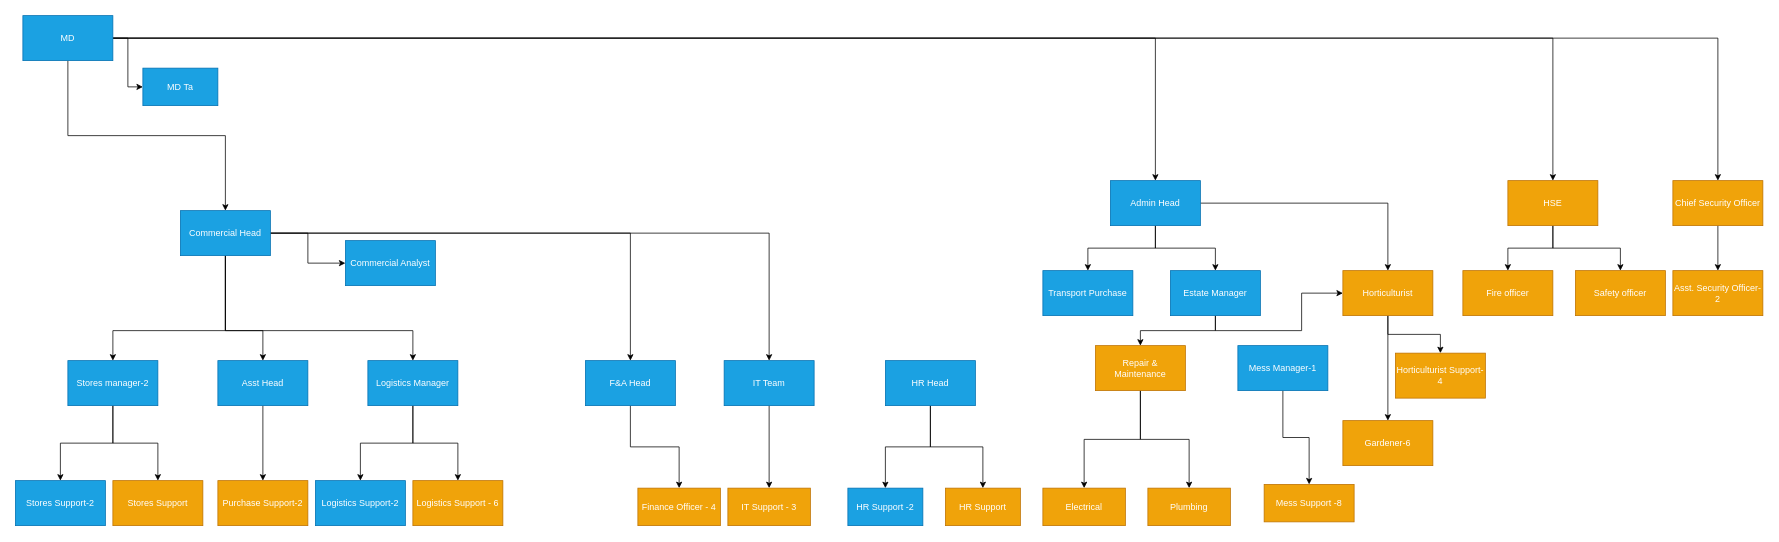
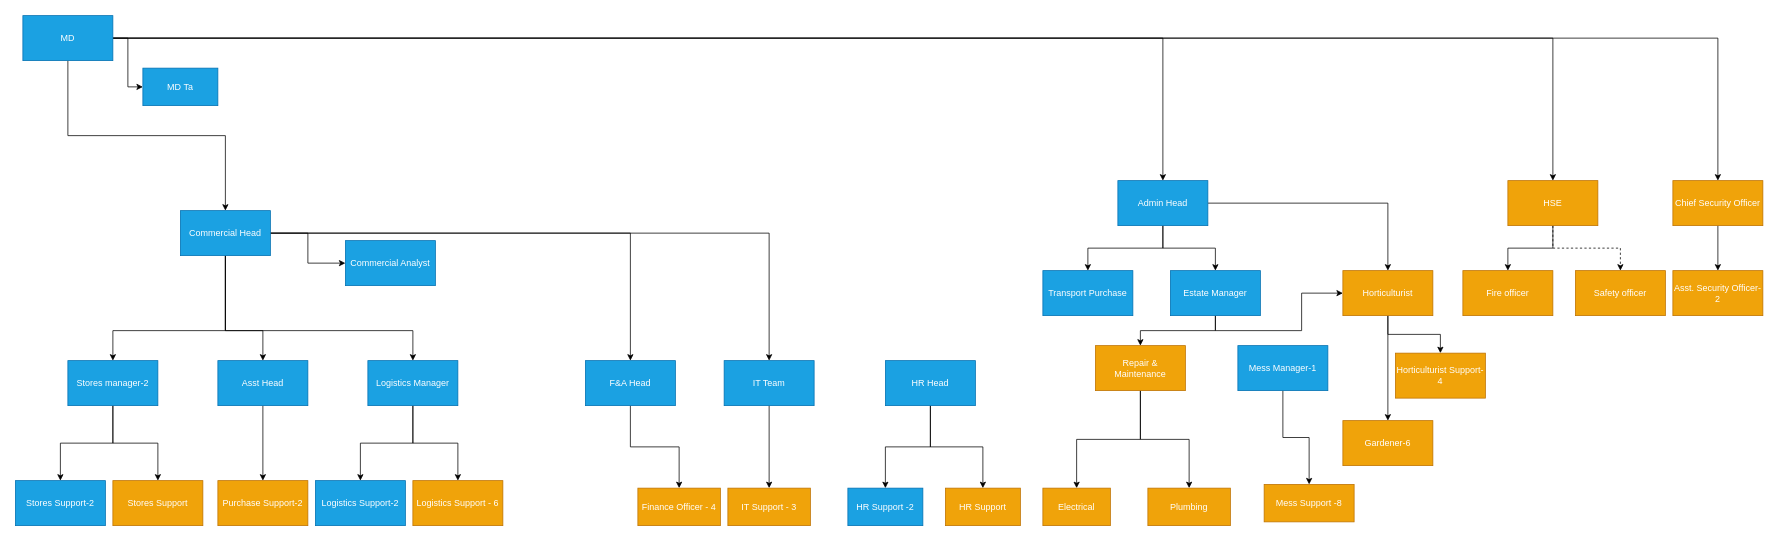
node "Admin Head": moved (1155, 203) -> (1163, 203)
edge "HSE" -> "Safety officer": style solid -> dashed
node "Electrical": size 83x38 -> 68x38
